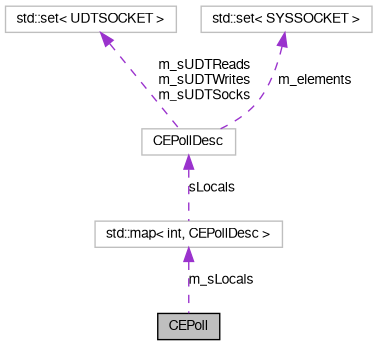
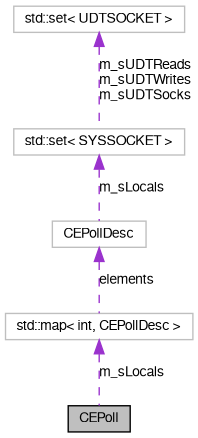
edge "CEPollDesc" -> "std::set< SYSSOCKET >": label "m_elements" -> "m_sLocals"
edge "CEPollDesc" -> "std::set< UDTSOCKET >": now "std::set< SYSSOCKET >" -> "std::set< UDTSOCKET >"
edge "std::map< int, CEPollDesc >" -> "CEPollDesc": label "sLocals" -> "elements"
